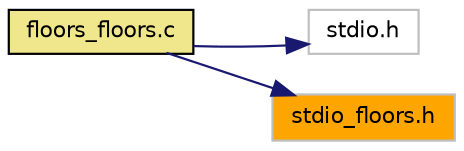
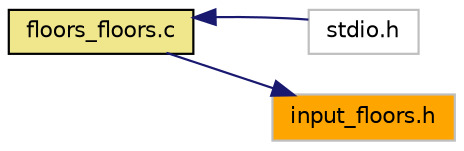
edge "floors_floors.c" -> "stdio.h": reversed
node "stdio_floors.h": label "stdio_floors.h" -> "input_floors.h"
